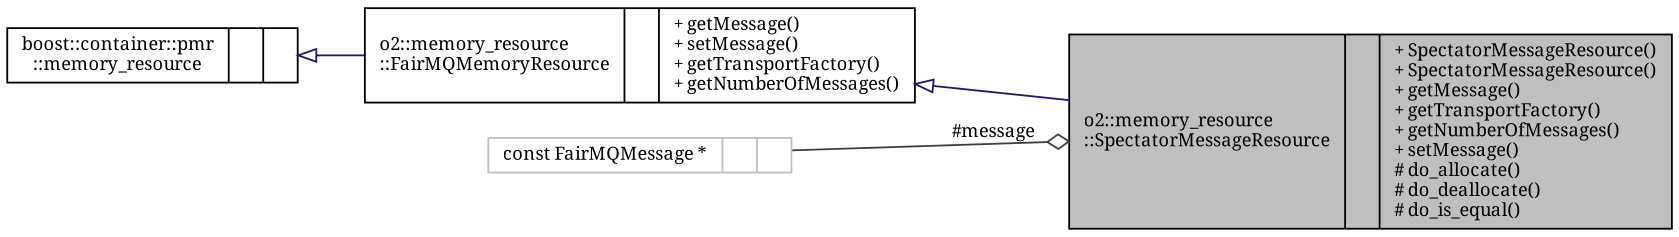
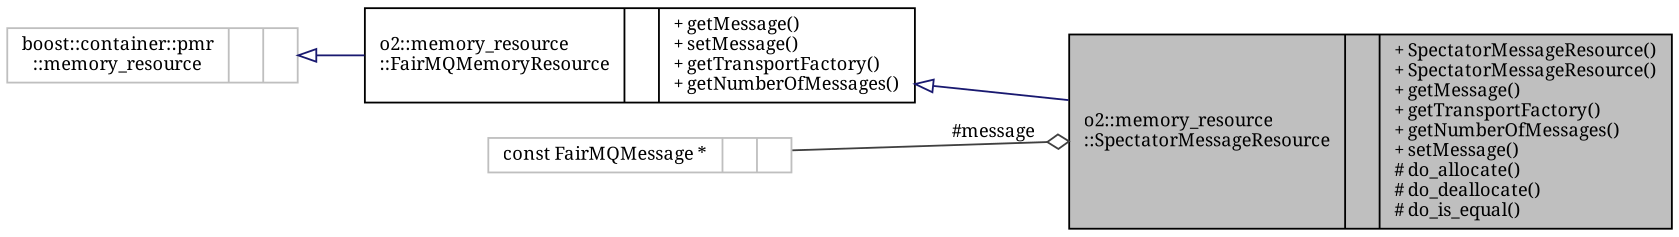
node "boost::container::pmr": color black -> grey75
